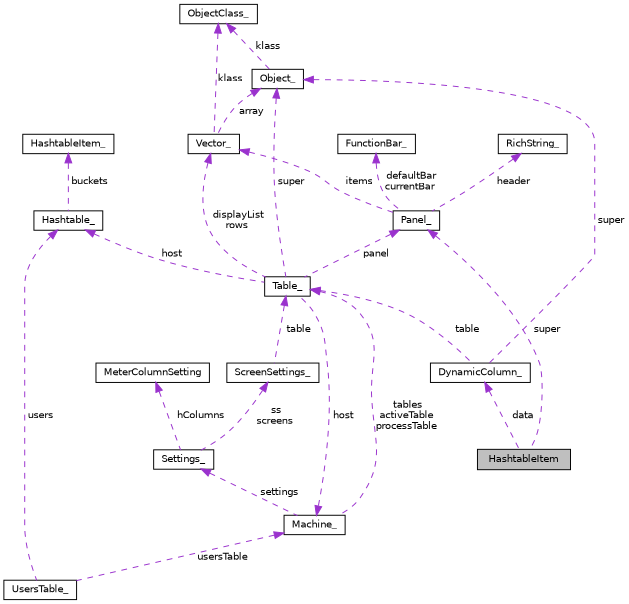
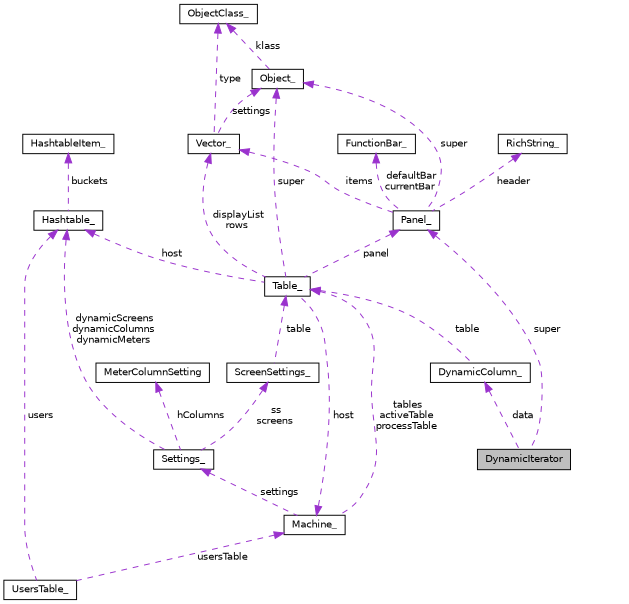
edge "Vector_" -> "ObjectClass_": label " klass" -> " type"
edge "Vector_" -> "Object_": label " array" -> " settings"
edge "DynamicColumn_" -> "Object_": now "Panel_" -> "Object_"
edge "Settings_" -> "Hashtable_": added, label "dynamicScreens dynamicColumns dynamicMeters"
node "HashtableItem": label "HashtableItem" -> "DynamicIterator"
